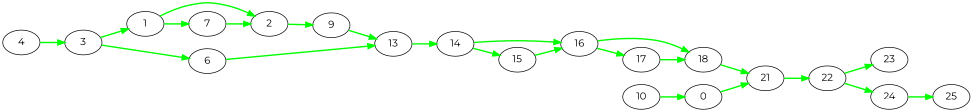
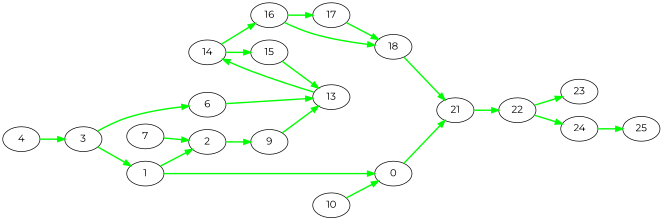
edge "1" -> "7": now "1" -> "0"
edge "15" -> "16": now "15" -> "13"
